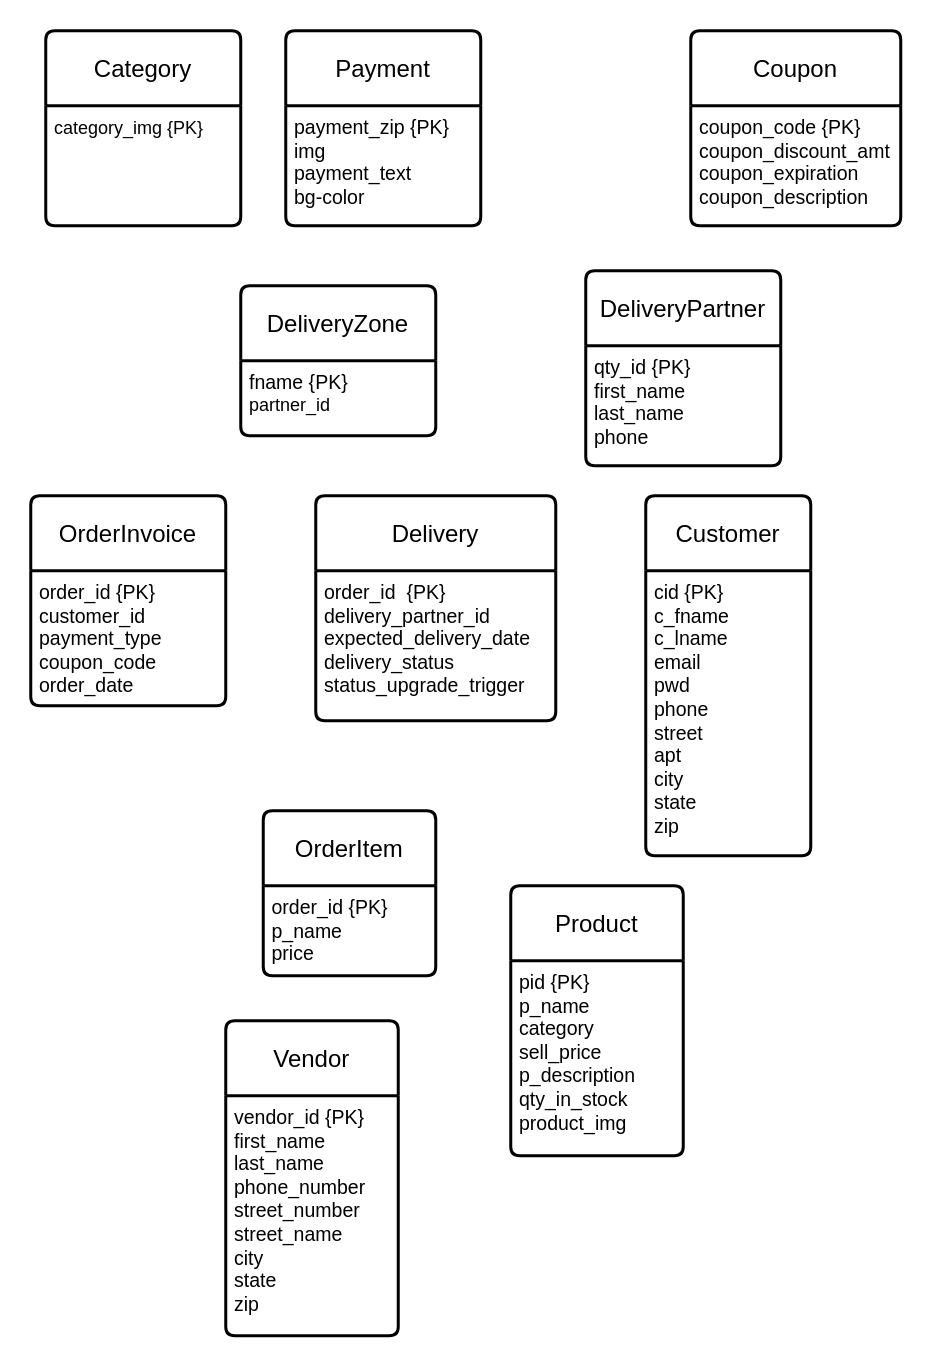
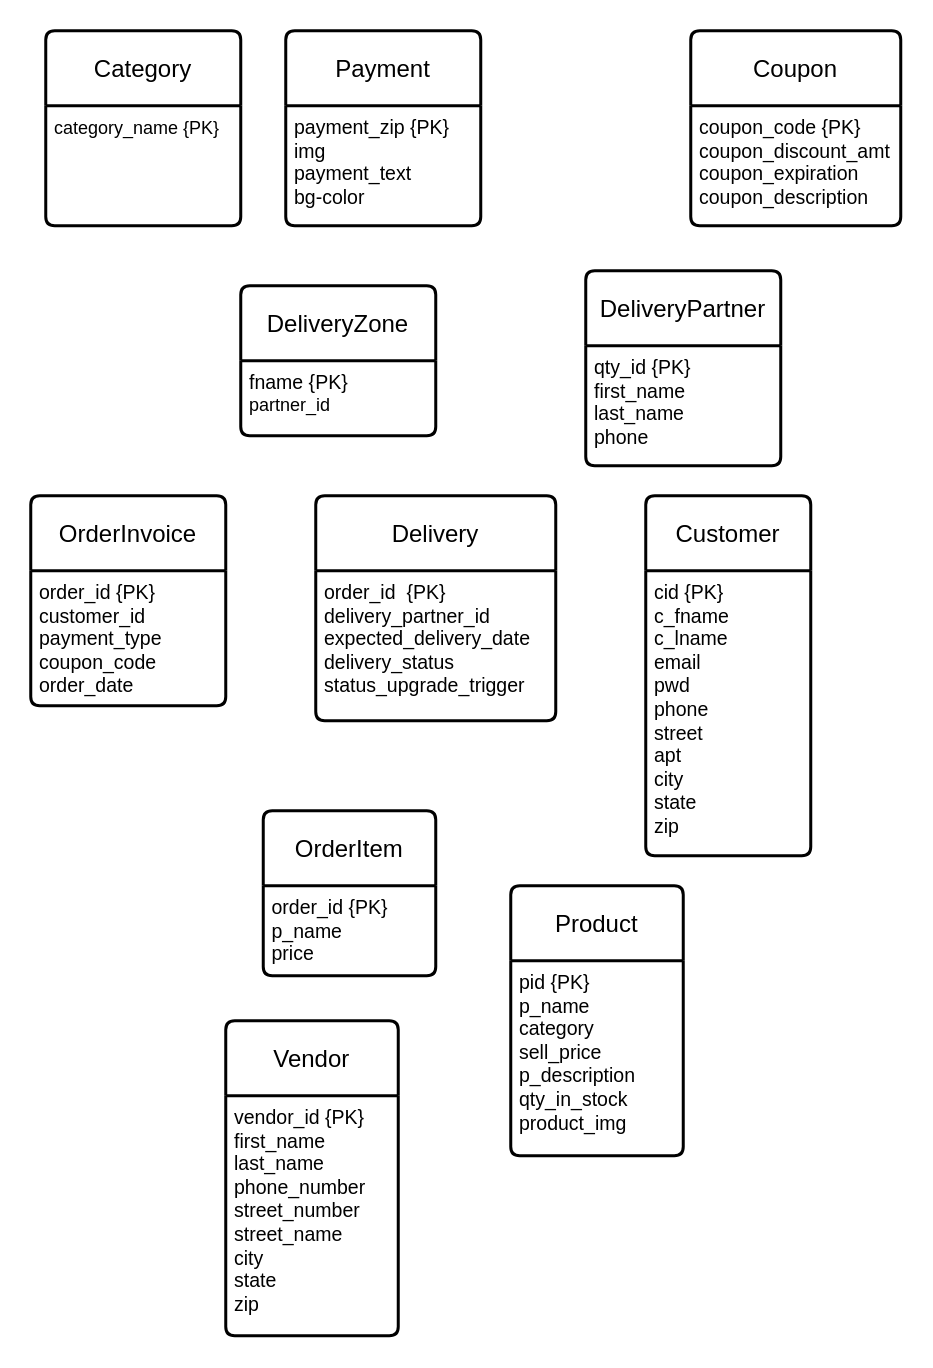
node "category_img {PK}": label "category_img {PK}" -> "category_name {PK}"
